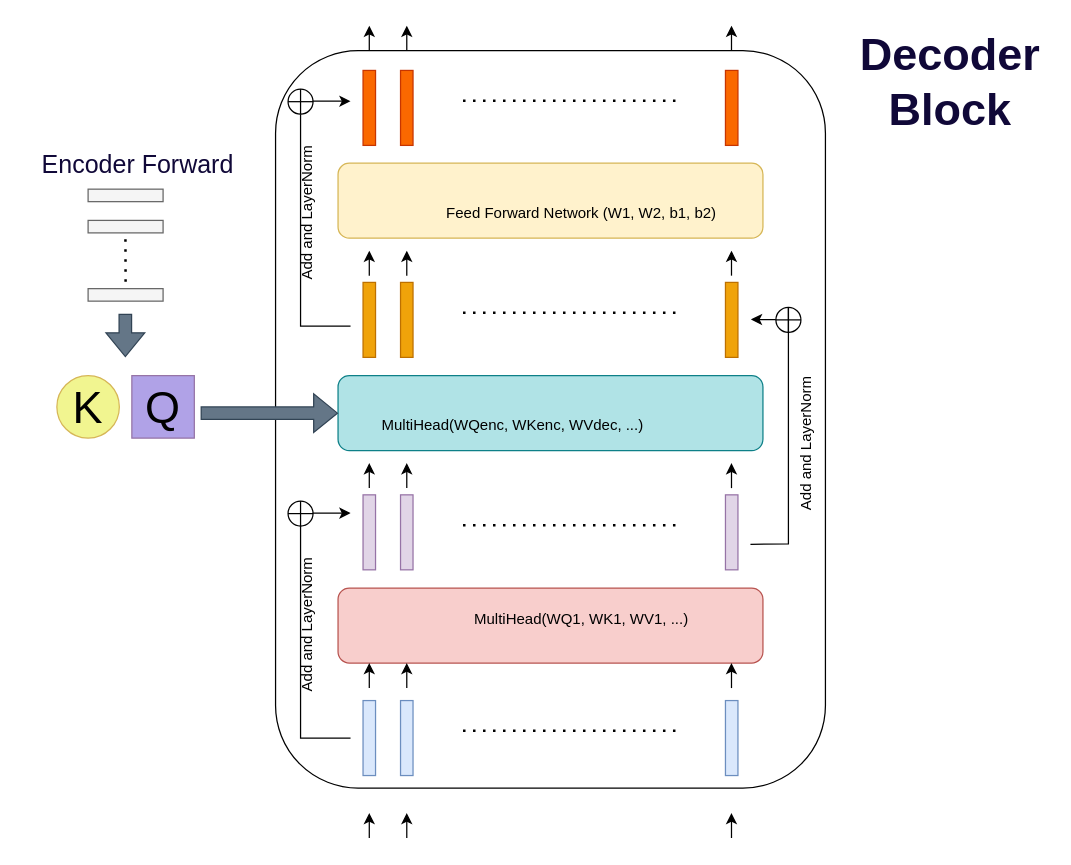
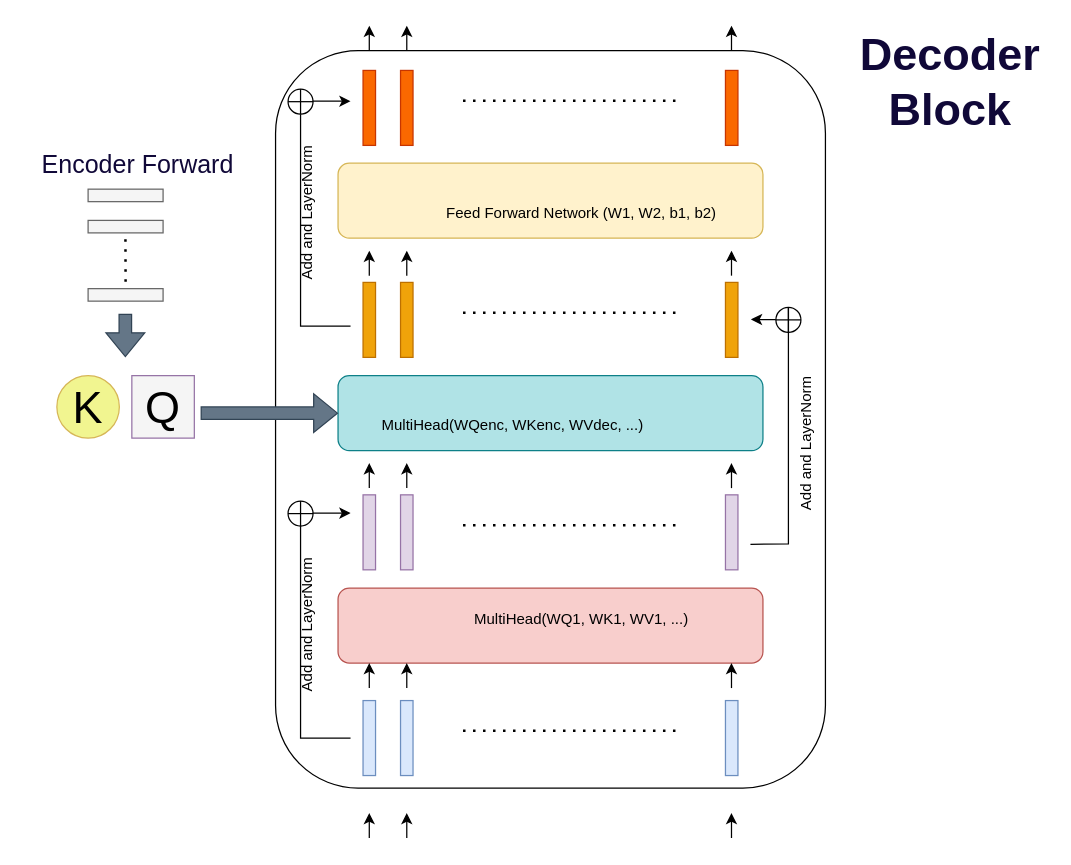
node "Q": fillcolor #b0a2e7 -> #f5f5f5
